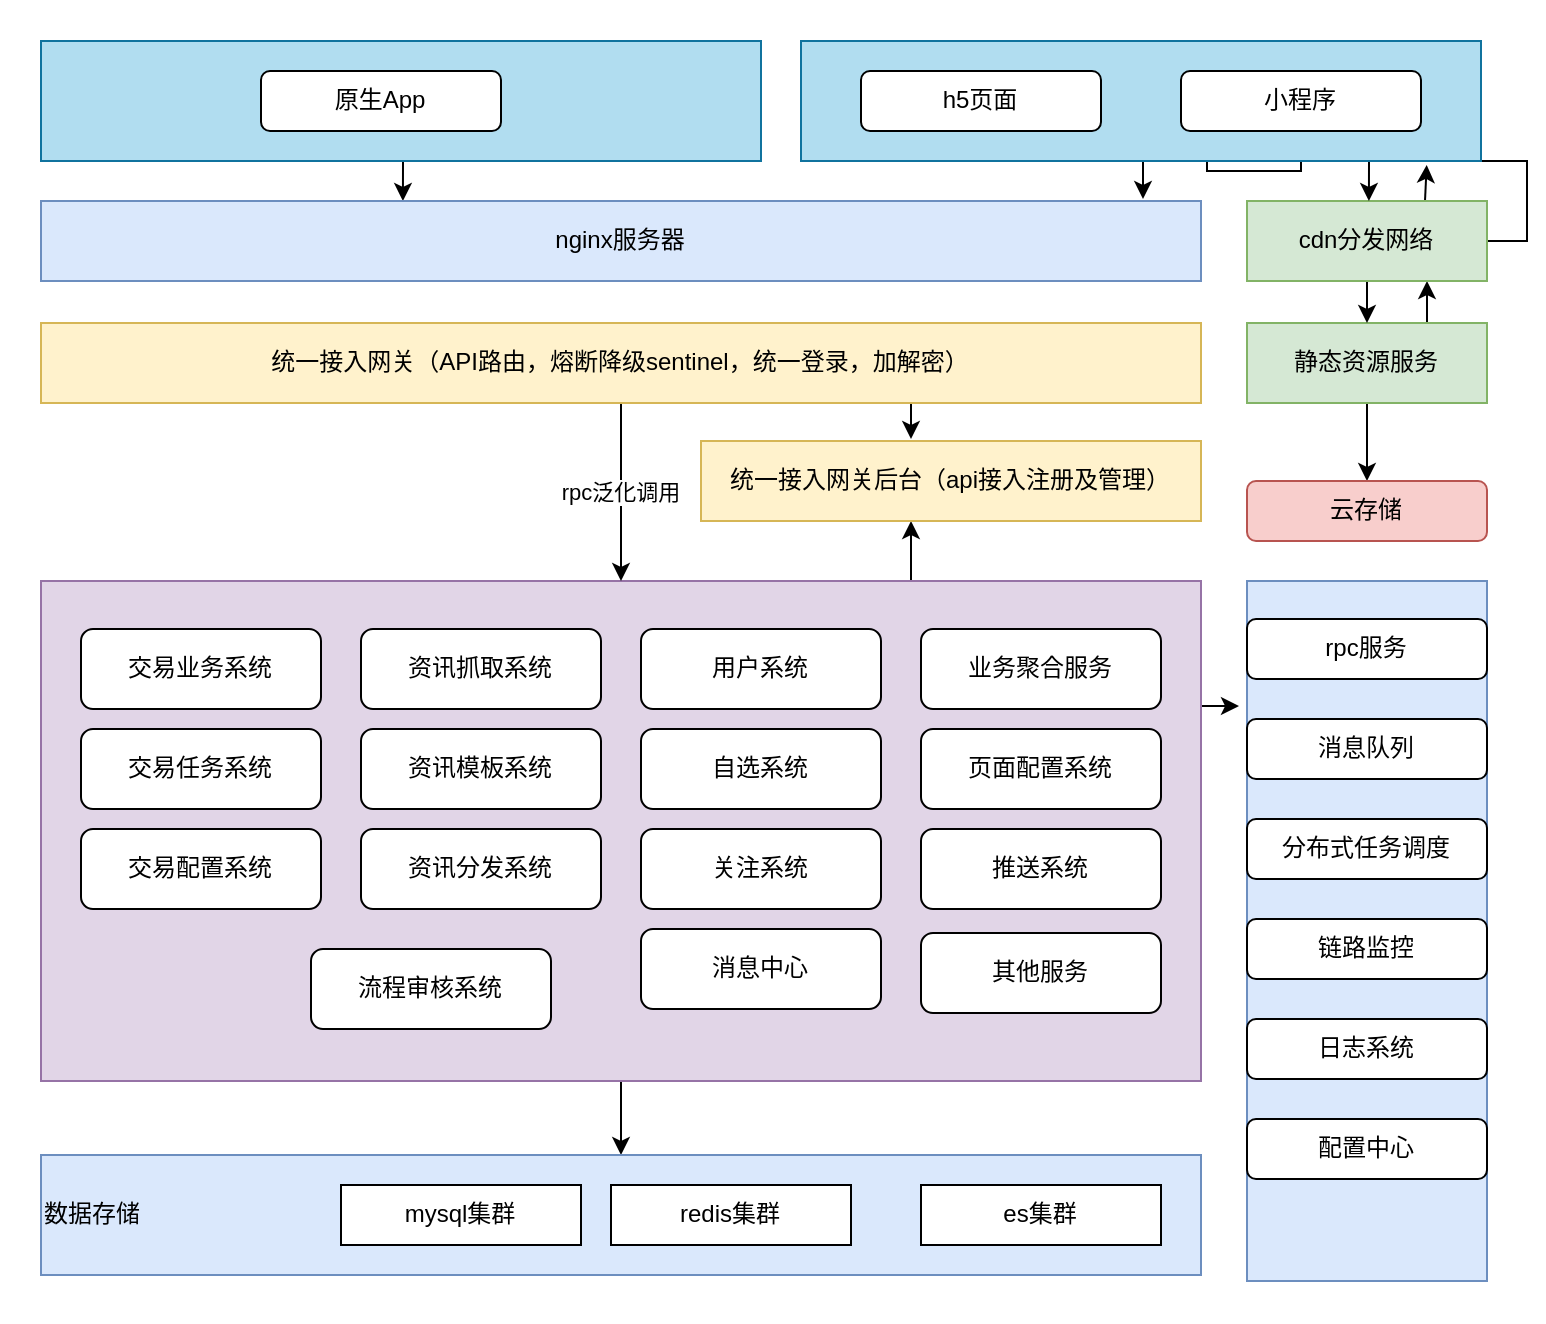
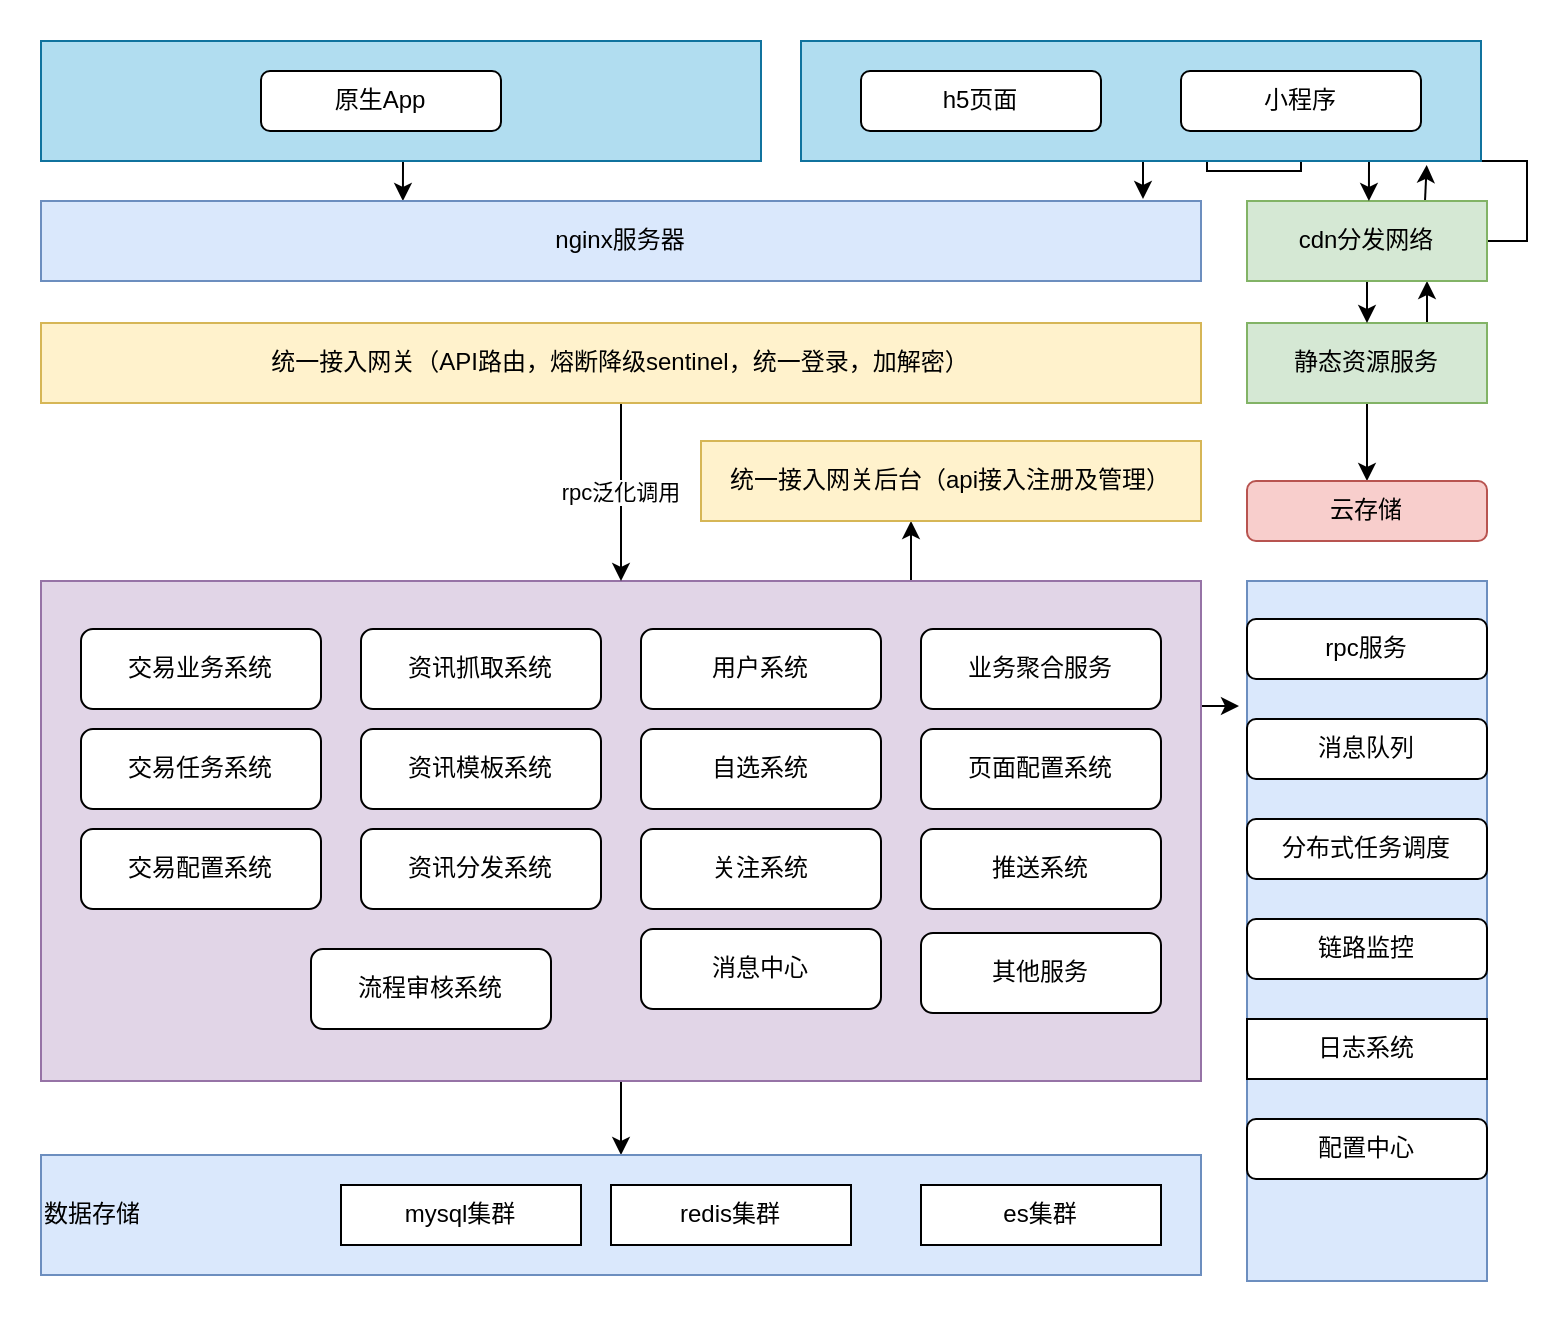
edge "统一接入网关（API路由，熔断降级sentinel，统一登录，加解密）" -> "统一接入网关后台（api接入注册及管理）": removed
node "日志系统": shape rounded rectangle -> rectangle
